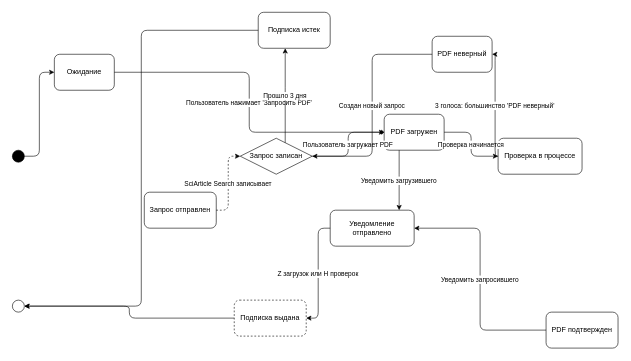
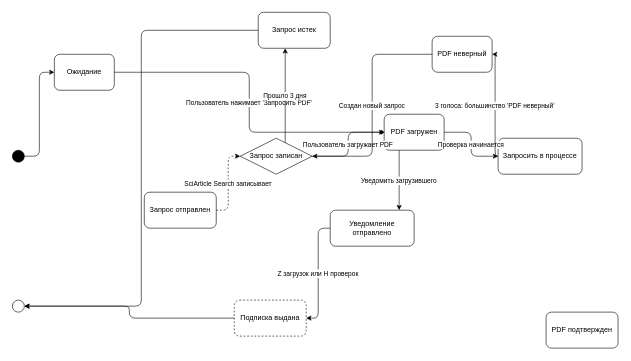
node "Подписка истек": label "Подписка истек" -> "Запрос истек"
node "Проверка в процессе": label "Проверка в процессе" -> "Запросить в процессе"
edge "PDF подтвержден" -> "Уведомление отправлено": removed, label "Уведомить запросившего"
